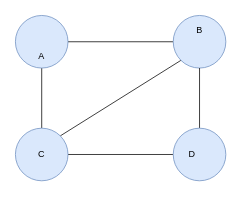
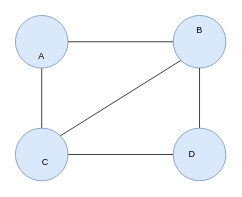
node "C": moved (42, 154) -> (45, 162)
